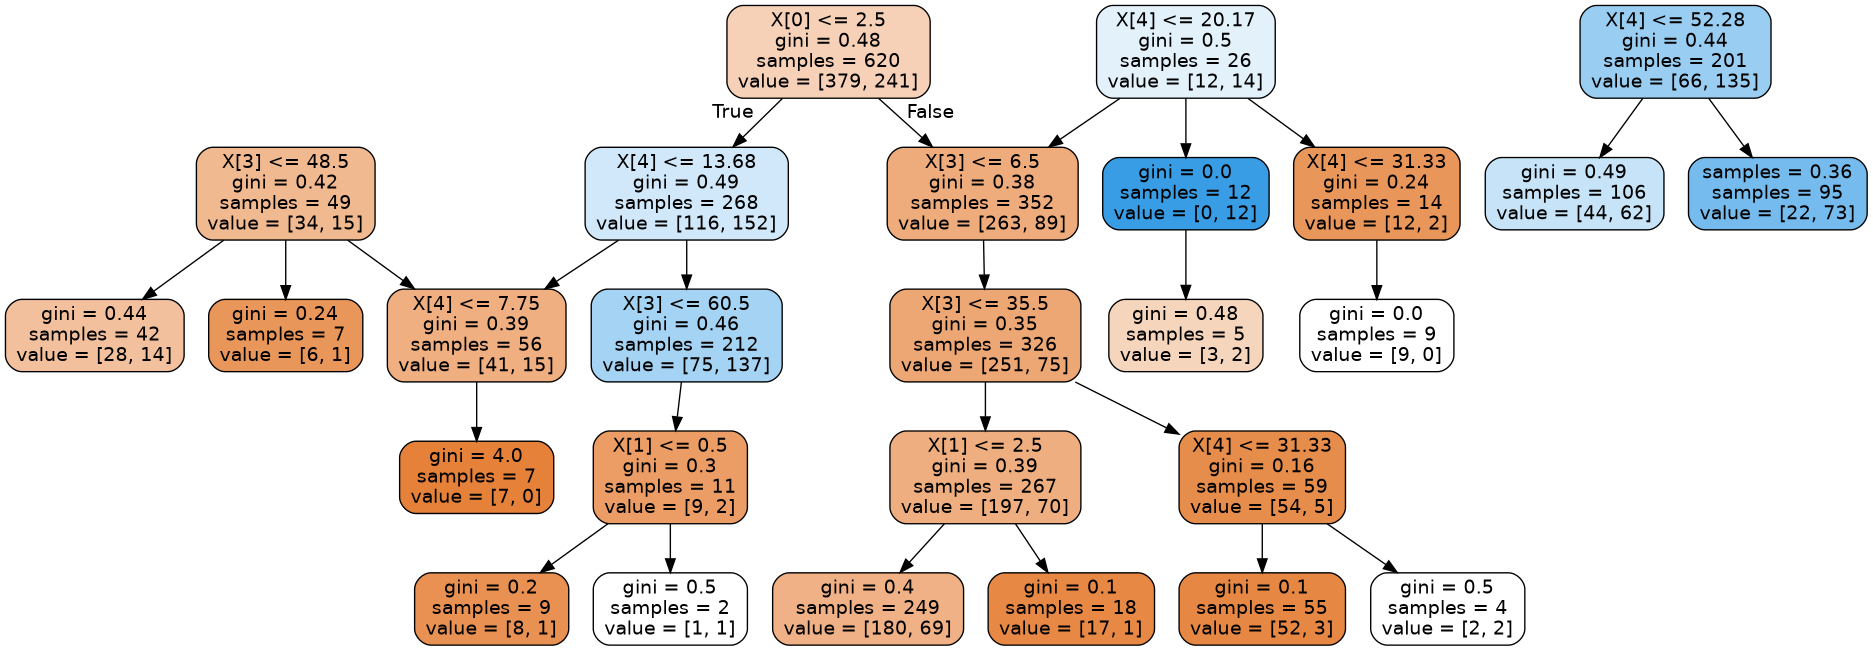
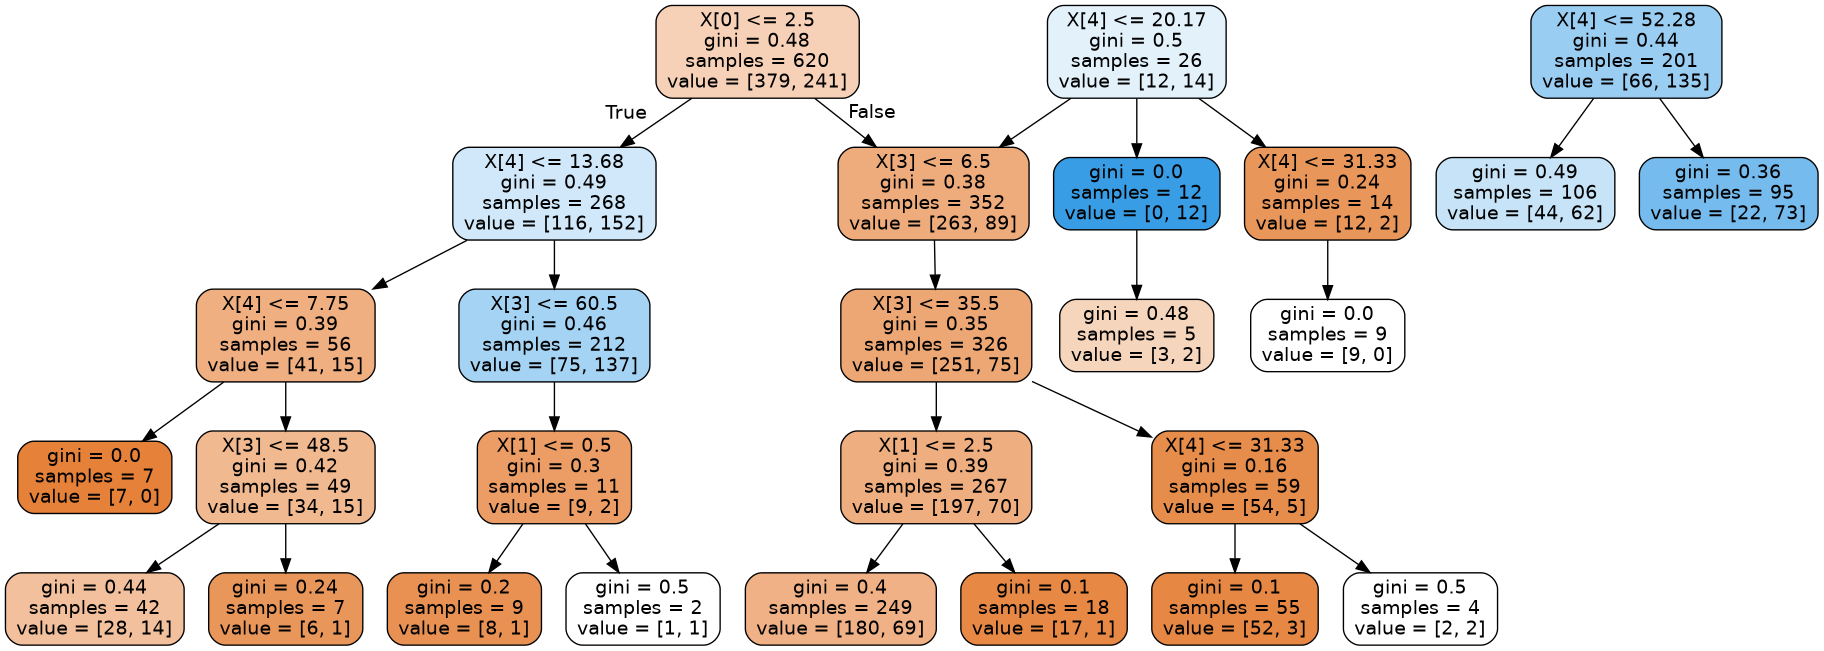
node "samples = 0.36 samples = 95 value = [22, 73]": label "samples = 0.36 samples = 95 value = [22, 73]" -> "gini = 0.36 samples = 95 value = [22, 73]"
edge "X[3] <= 48.5 gini = 0.42 samples = 49 value = [34, 15]" -> "X[4] <= 7.75 gini = 0.39 samples = 56 value = [41, 15]": reversed
node "gini = 4.0 samples = 7 value = [7, 0]": label "gini = 4.0 samples = 7 value = [7, 0]" -> "gini = 0.0 samples = 7 value = [7, 0]"
